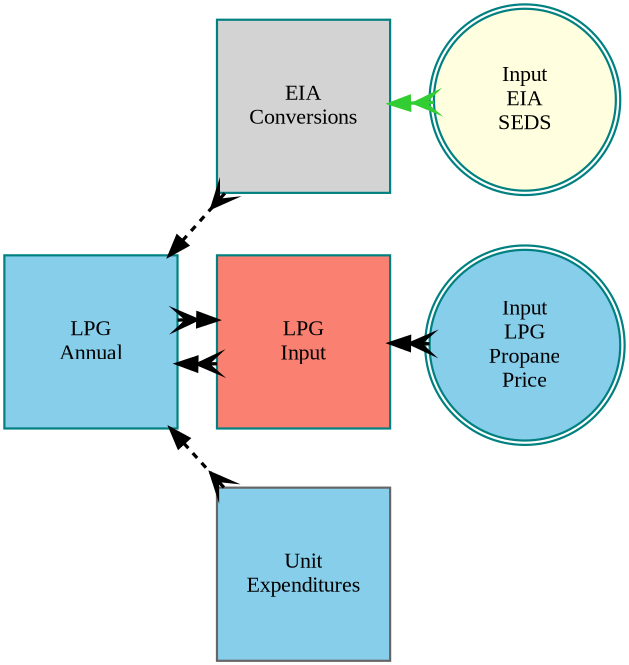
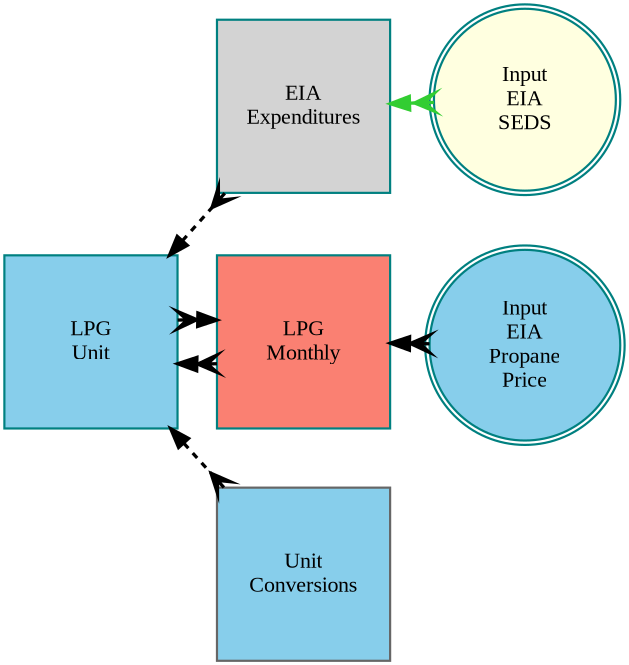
node "EIA Conversions": label "EIA Conversions" -> "EIA Expenditures"
node "LPG Annual": label "LPG Annual" -> "LPG Unit"
node "LPG Input": label "LPG Input" -> "LPG Monthly"
node "Input LPG Propane Price": label "Input LPG Propane Price" -> "Input EIA Propane Price"
node "Unit Expenditures": label "Unit Expenditures" -> "Unit Conversions"
